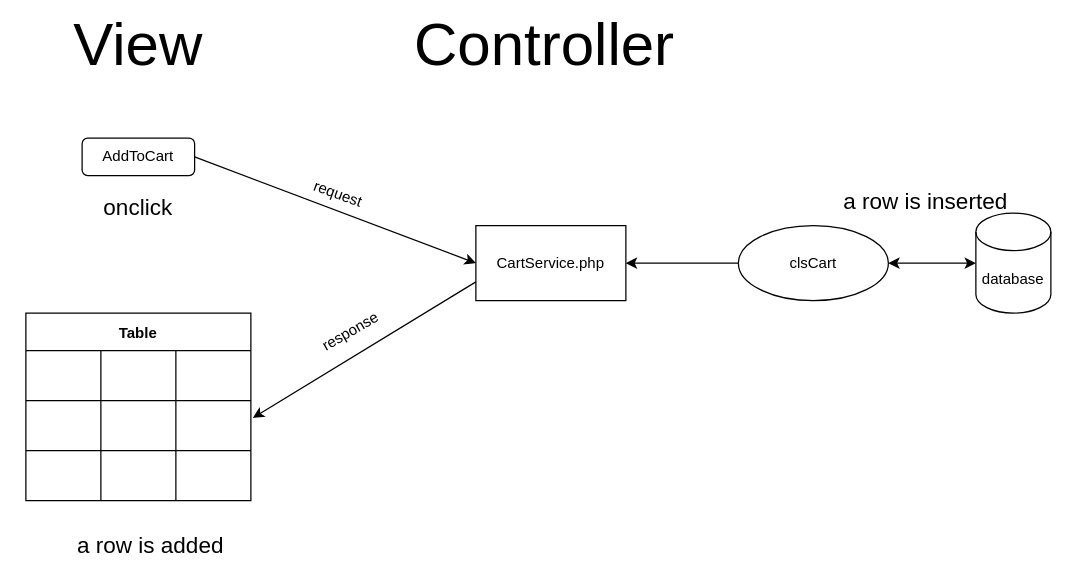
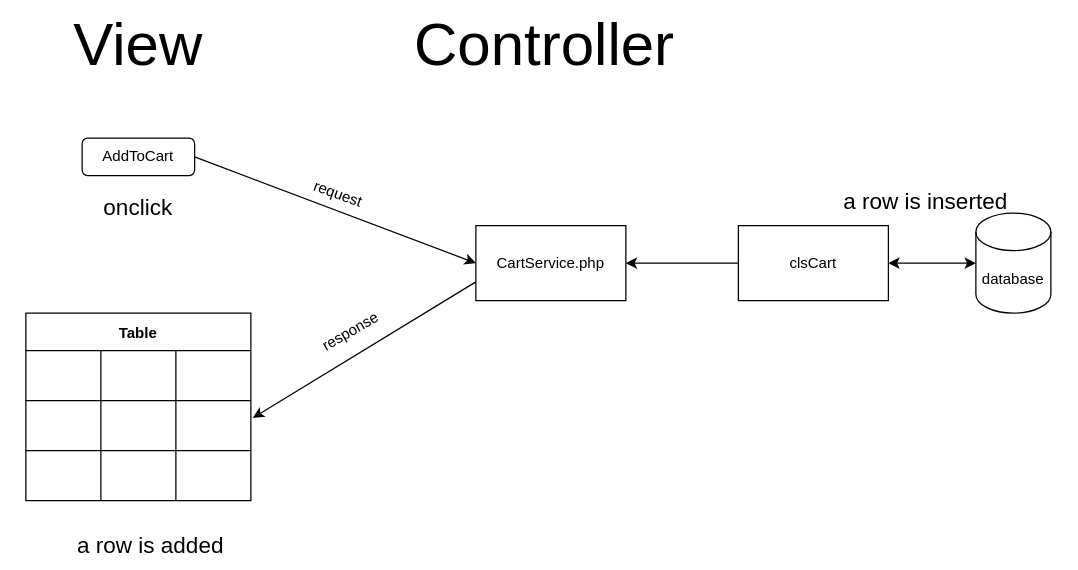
node "clsCart": shape ellipse -> rectangle
